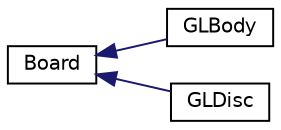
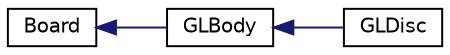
edge "GLDisc" -> "Board": now "GLDisc" -> "GLBody"
